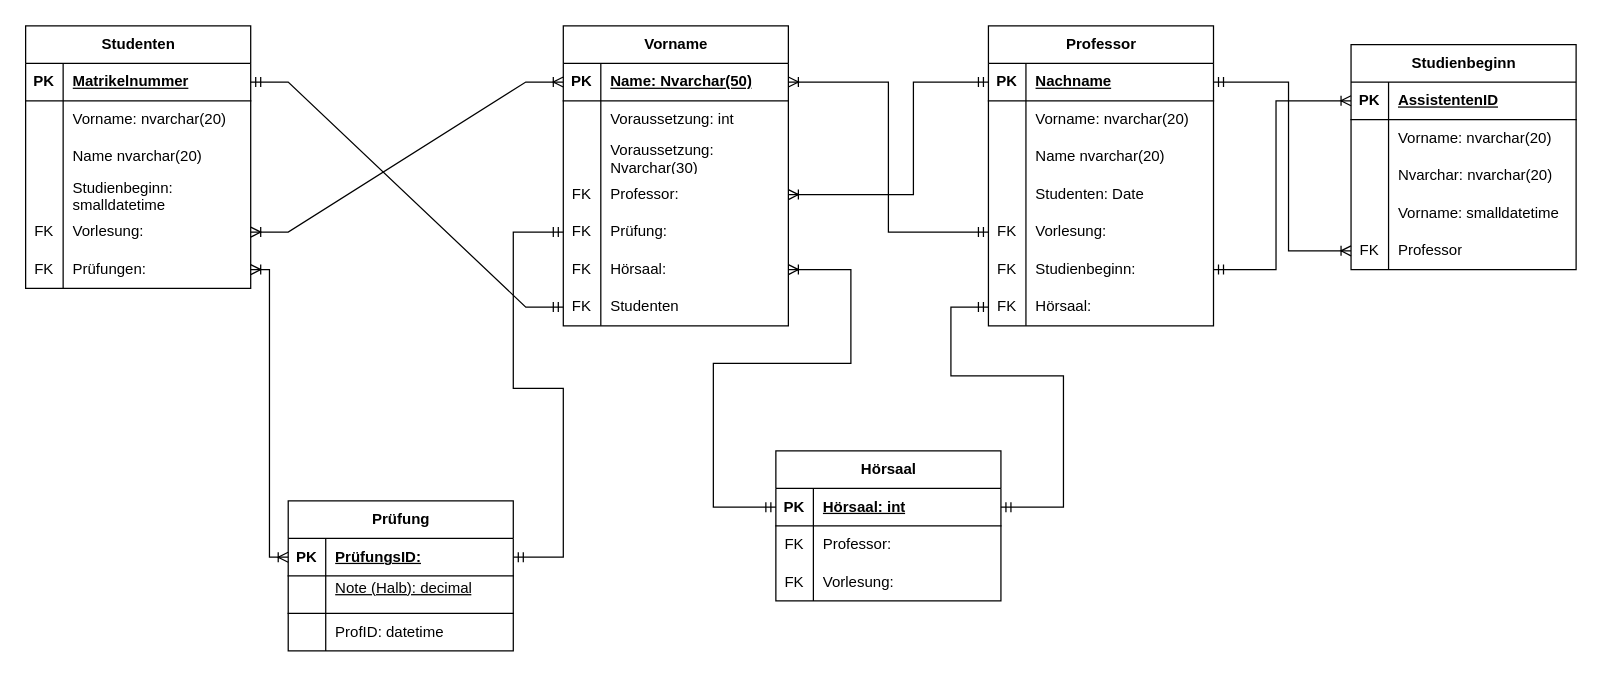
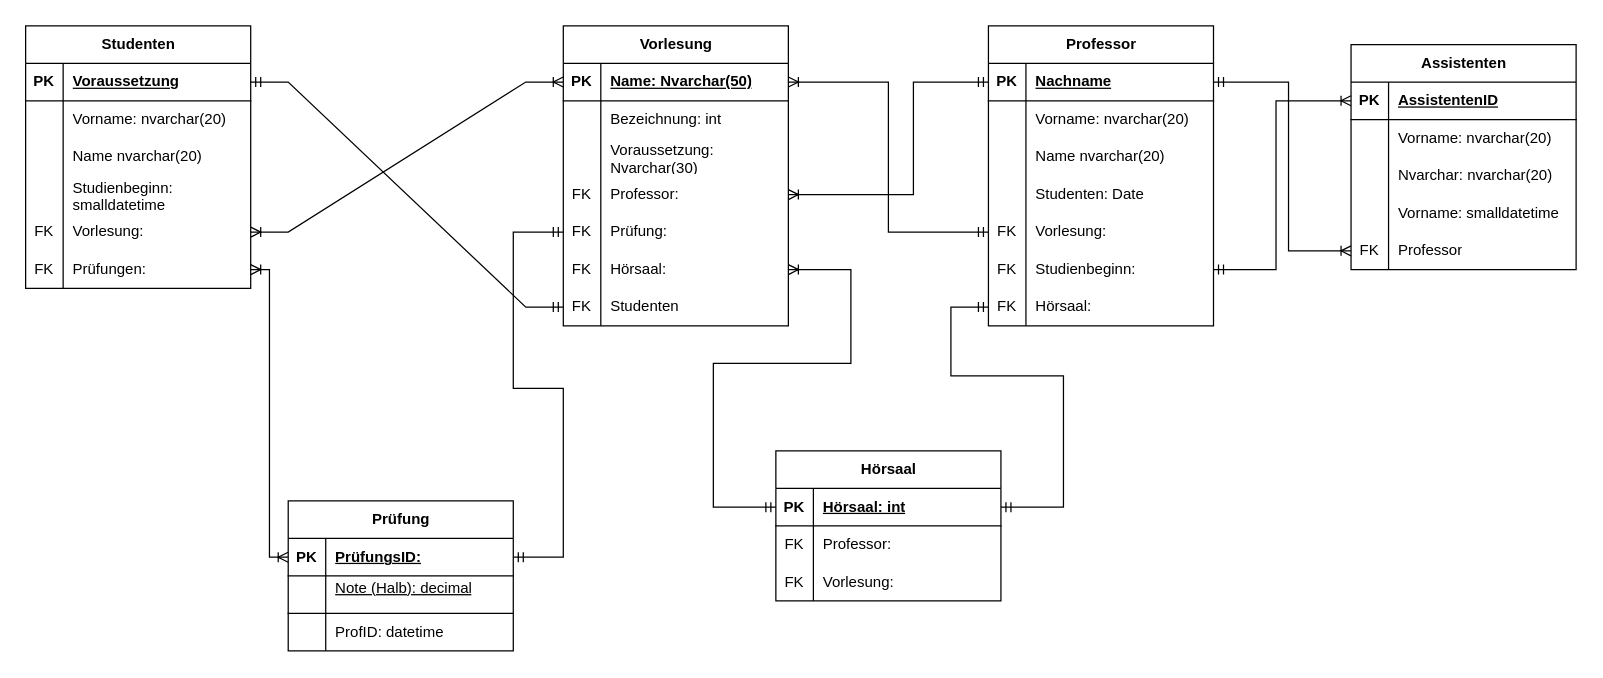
node "Vorname": label "Vorname" -> "Vorlesung"
node "Studienbeginn": label "Studienbeginn" -> "Assistenten"
node "Matrikelnummer": label "Matrikelnummer" -> "Voraussetzung"
node "Voraussetzung: int": label "Voraussetzung: int" -> "Bezeichnung: int"
